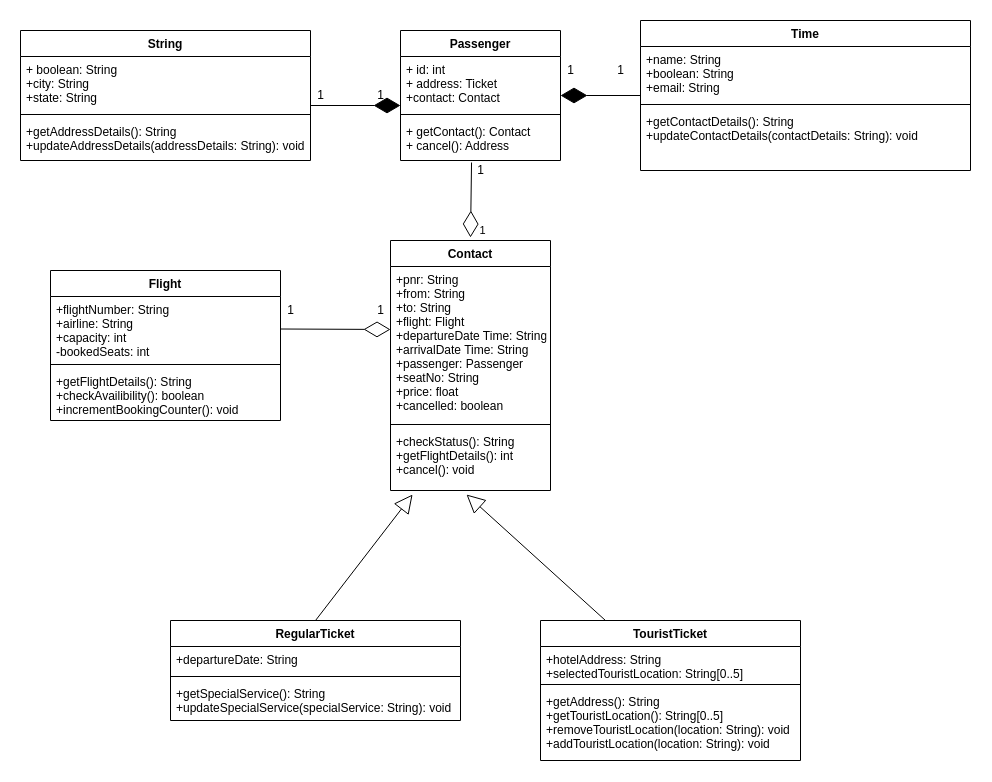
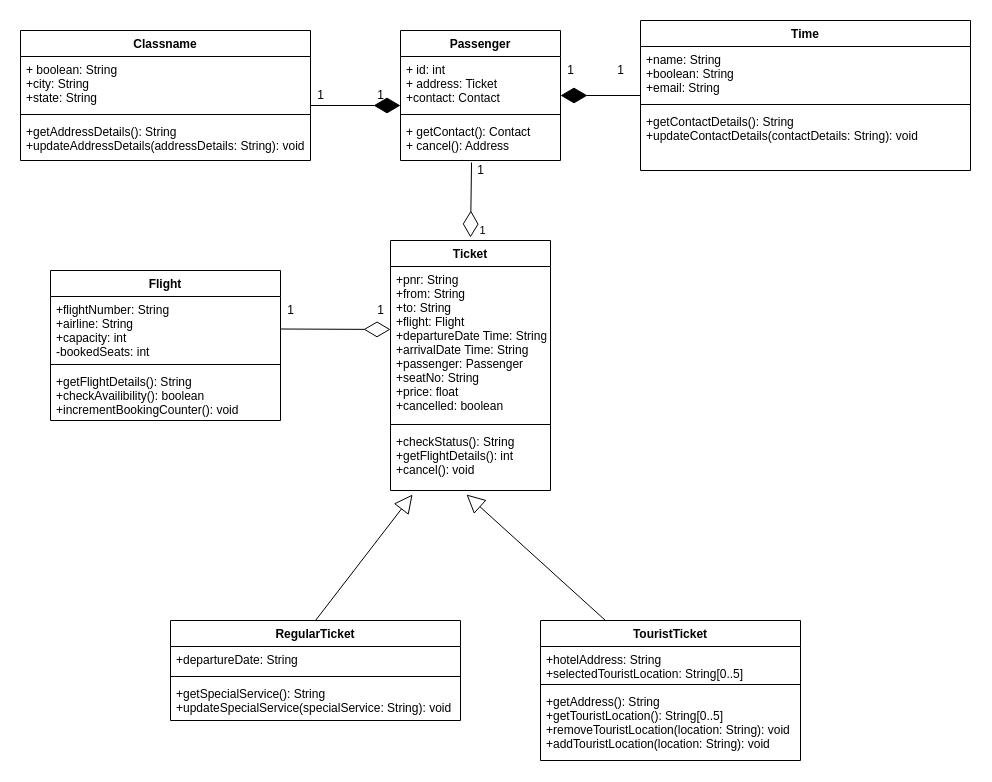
node "String": label "String" -> "Classname"
node "Contact": label "Contact" -> "Ticket"
